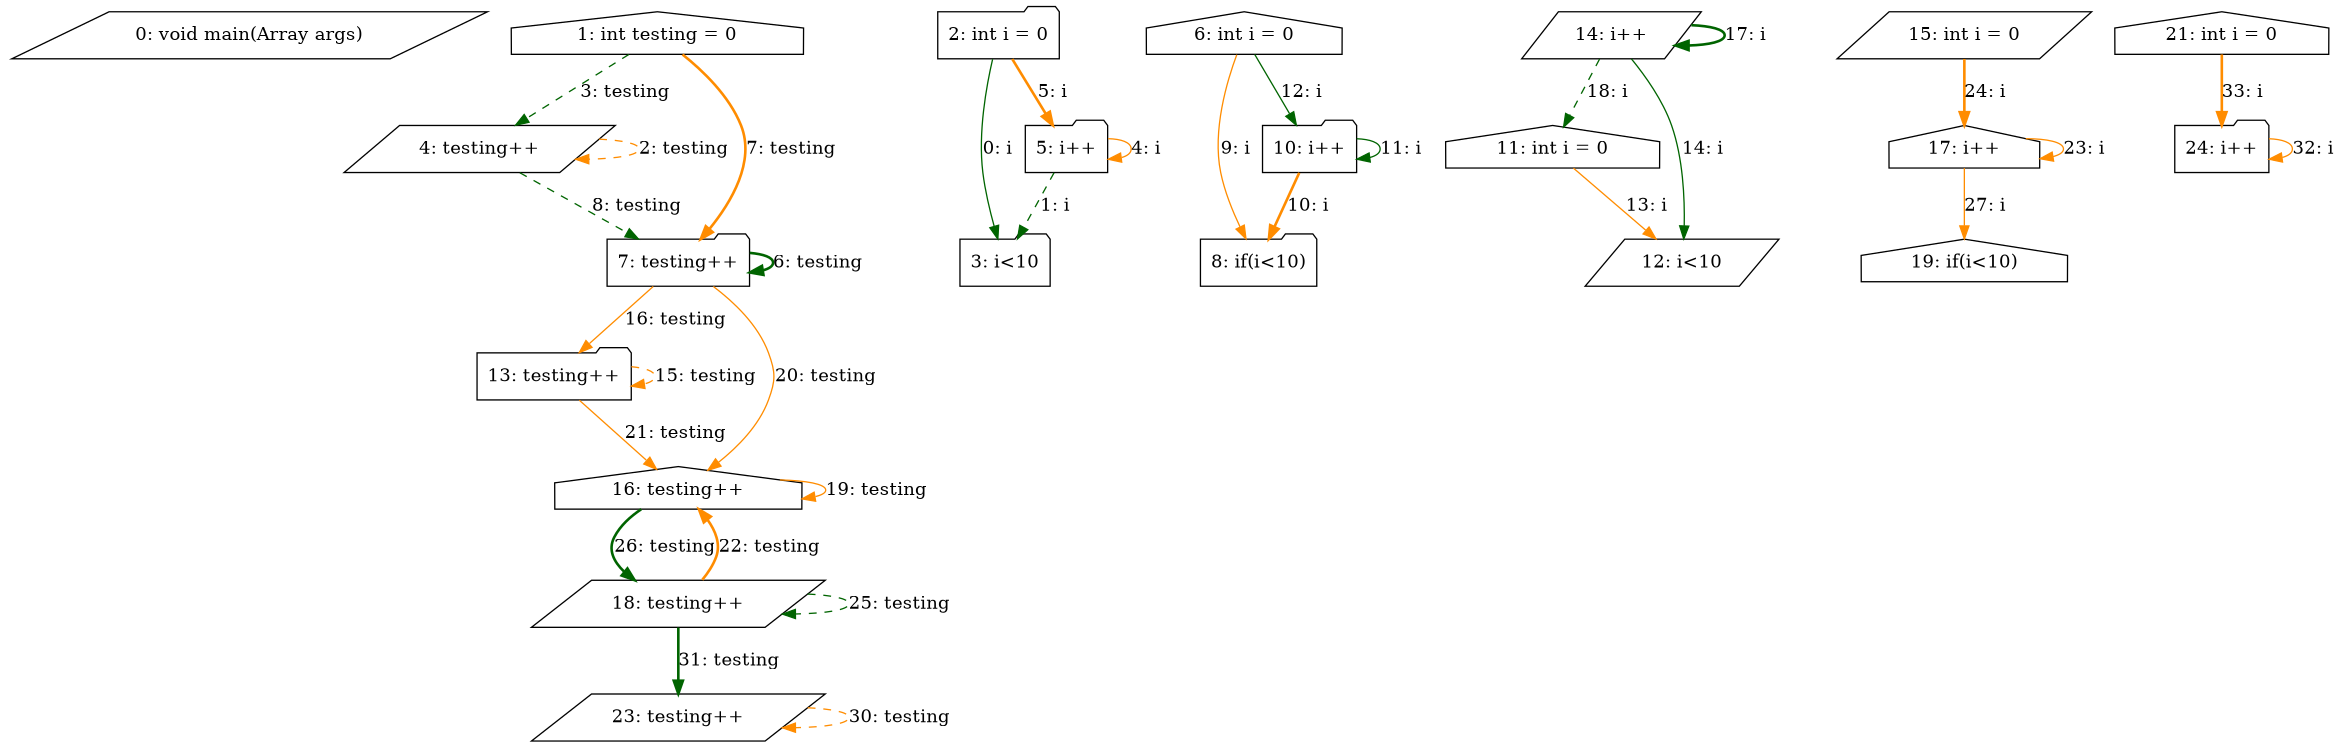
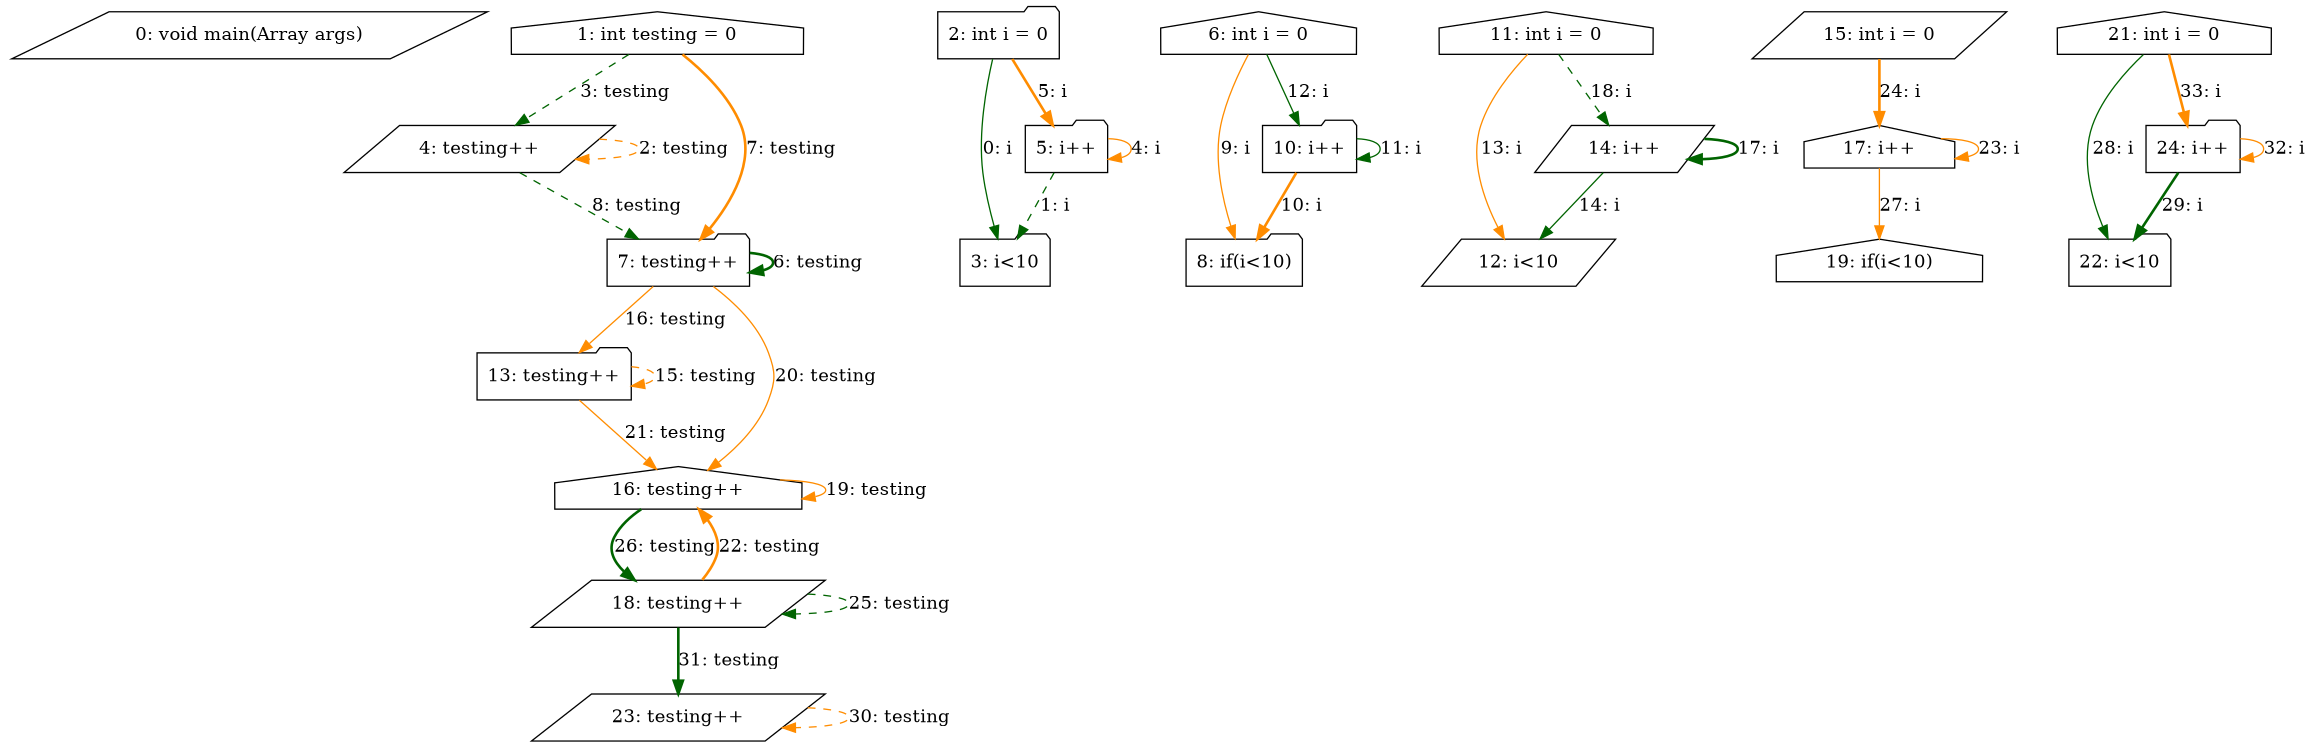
edge "14: i++" -> "11: int i = 0": reversed
node "22: i<10": added
